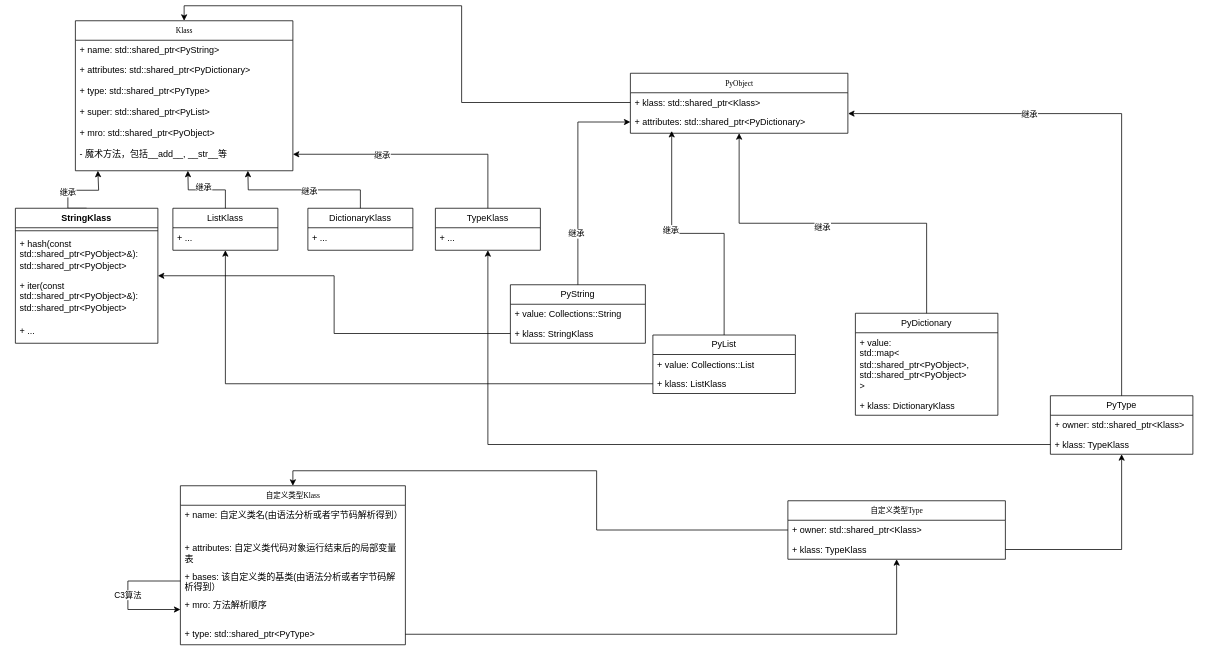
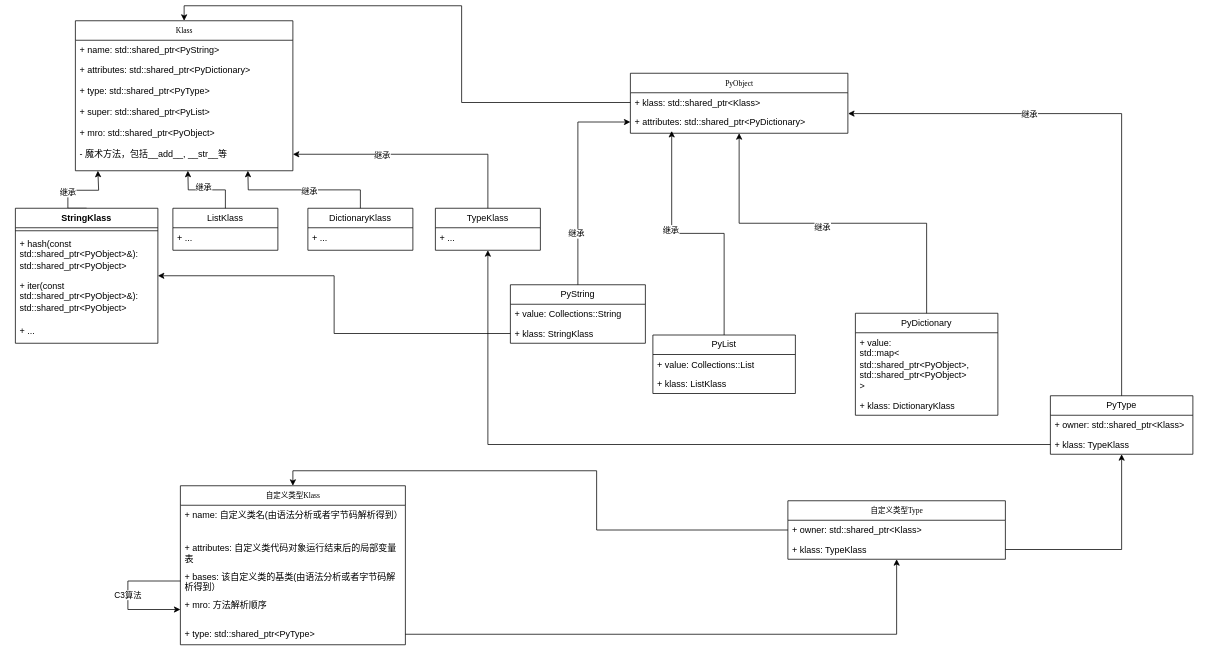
edge "+ klass: ListKlass" -> "ListKlass": removed
